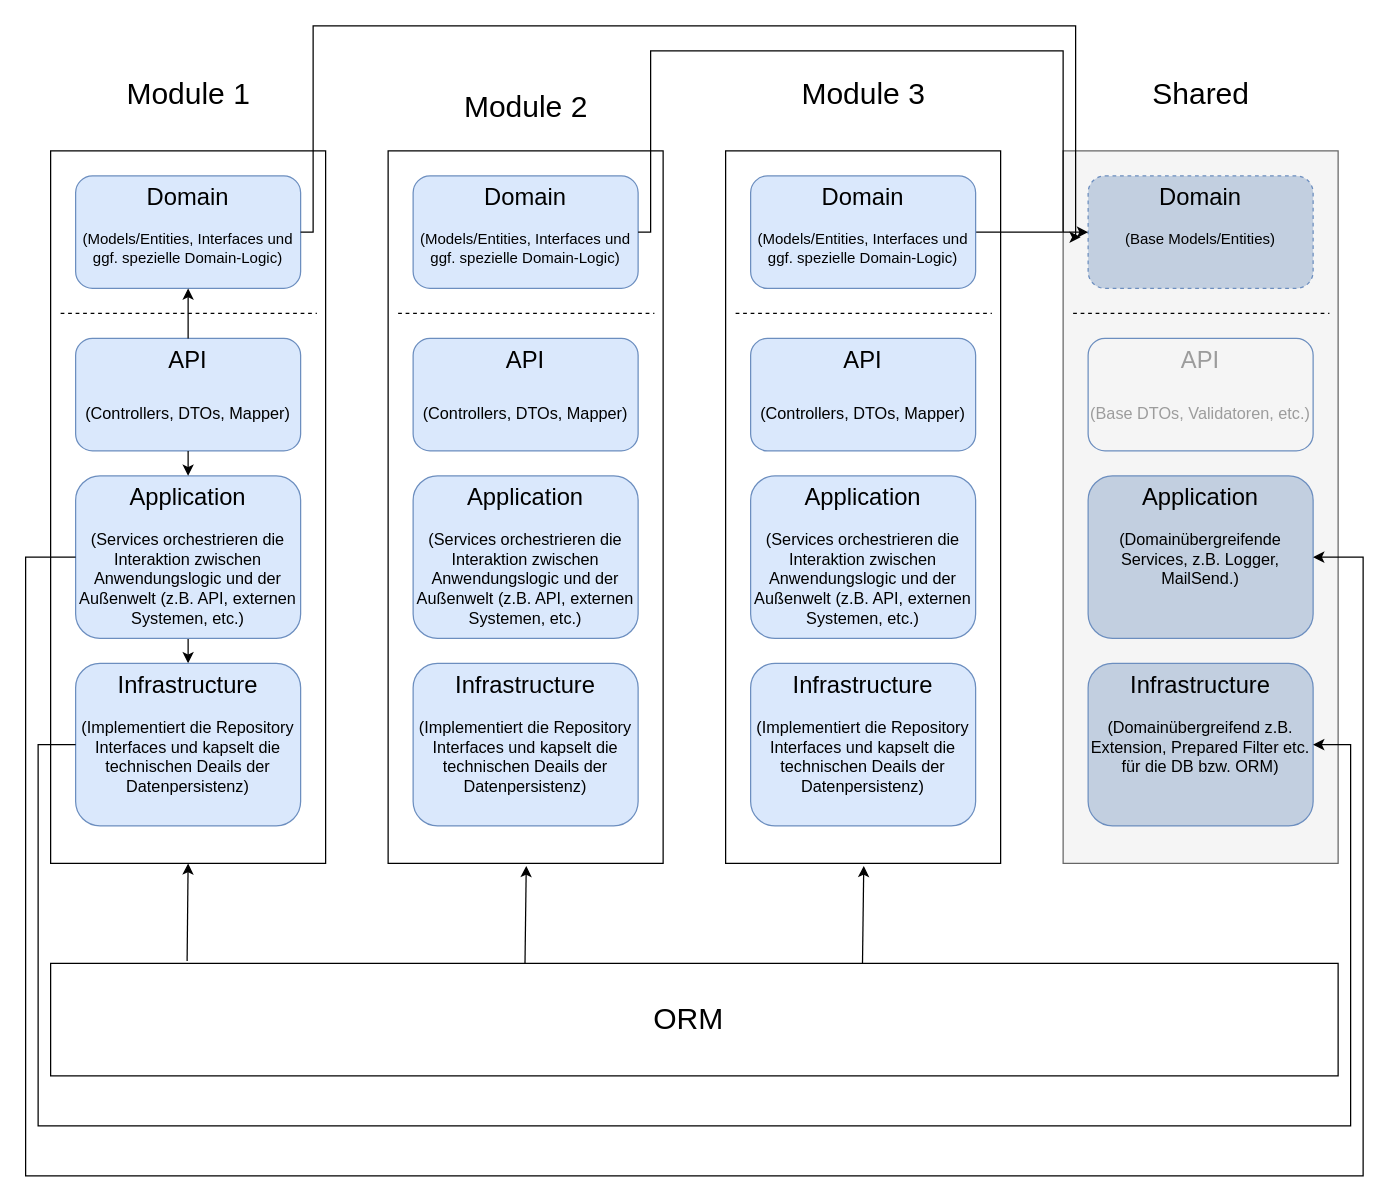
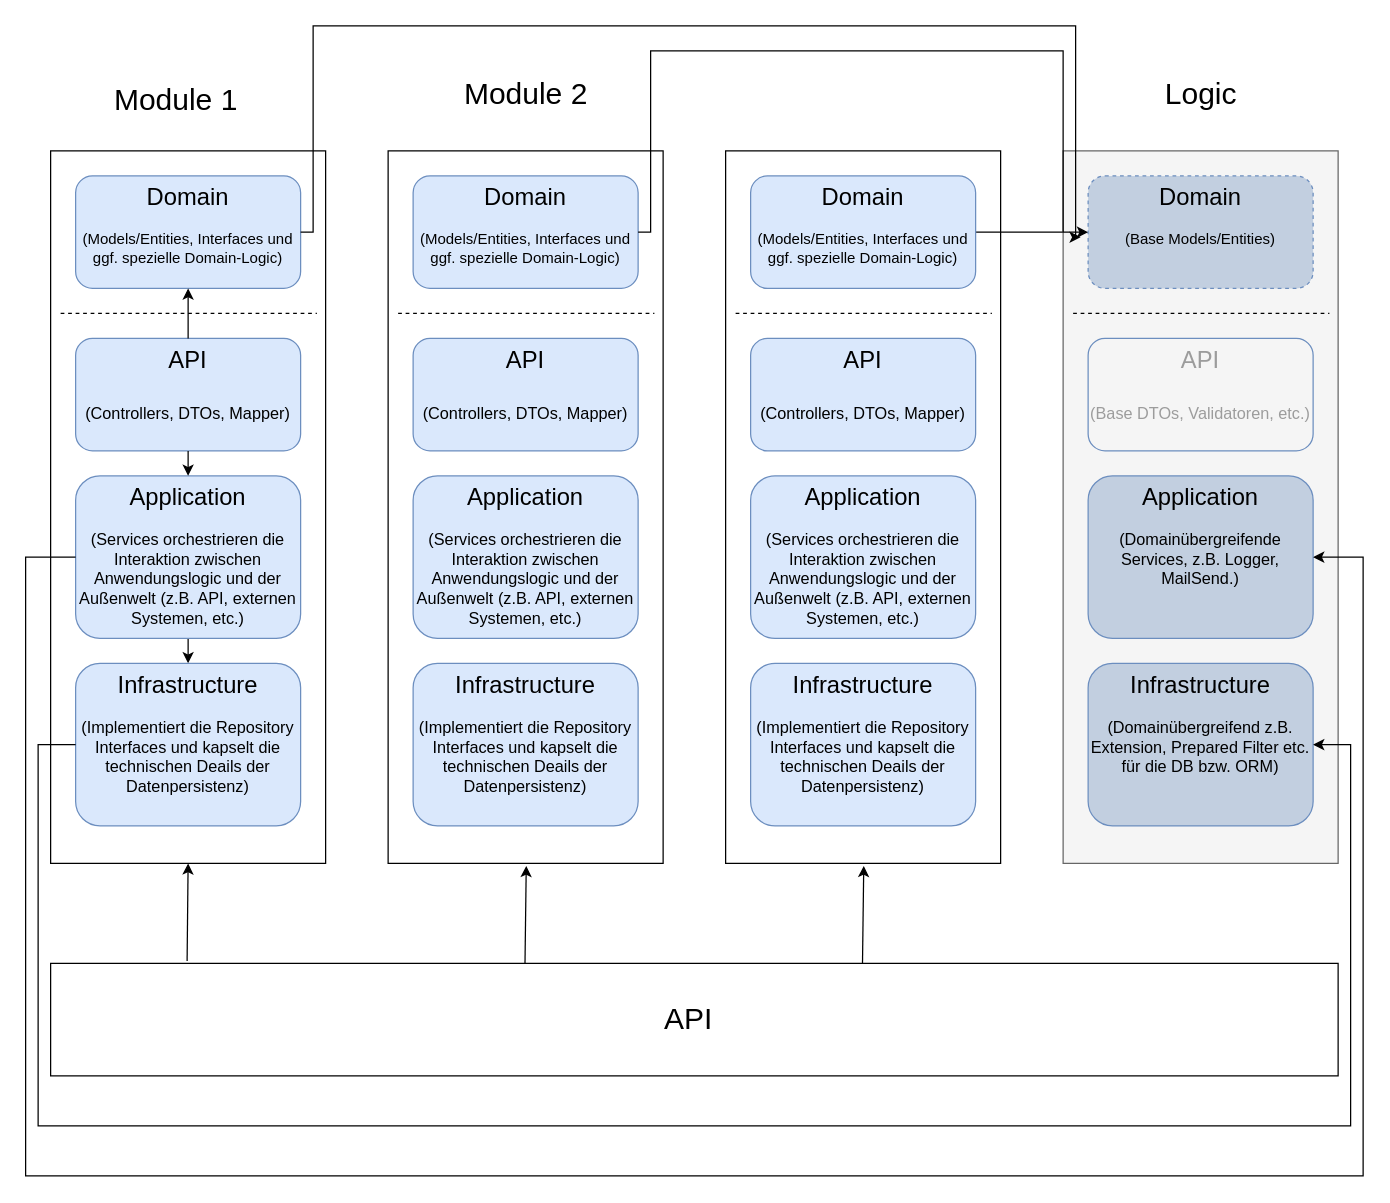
node "Module 1": moved (188, 94) -> (176, 101)
node "Module 3": removed
node "Shared": label "Shared" -> "Logic"
node "Module 2": moved (526, 107) -> (526, 94)
node "ORM": label "ORM" -> "API"
